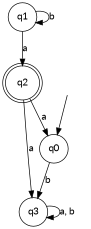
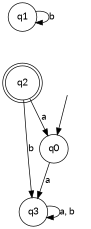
edge "q1" -> "q2": removed, label "a"
edge "q2" -> "q3": label "a" -> "b"
edge "q0" -> "q3": label "b" -> "a"
